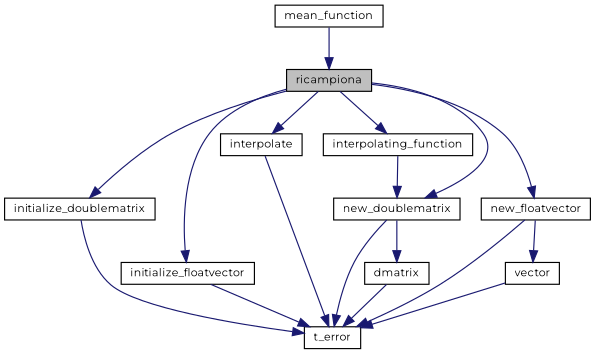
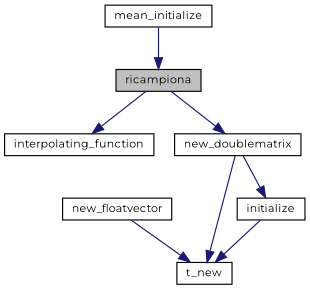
node "mean_function": label "mean_function" -> "mean_initialize"
edge "ricampiona" -> "new_floatvector": removed
node "interpolate": removed
edge "interpolating_function" -> "new_doublematrix": removed
node "initialize_doublematrix": removed
node "initialize_floatvector": removed
node "dmatrix": label "dmatrix" -> "initialize"
node "vector": removed
node "t_error": label "t_error" -> "t_new"
